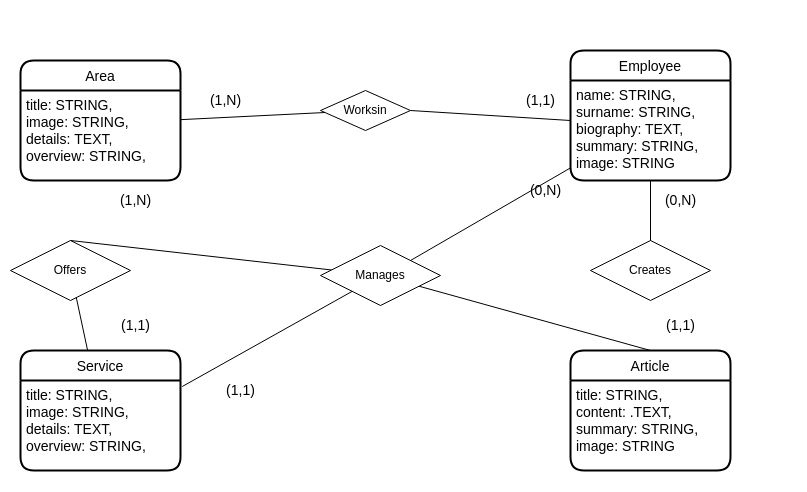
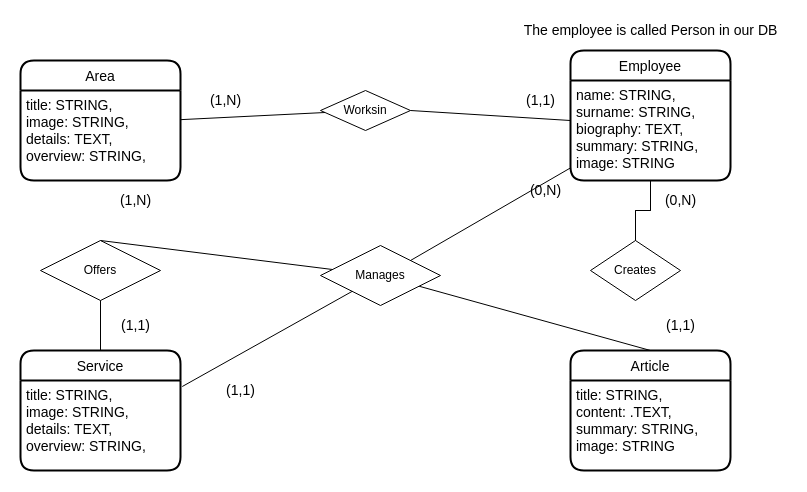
node "The employee is called Person in our DB": added
node "Offers": moved (71, 271) -> (101, 271)
node "Creates": size 120x60 -> 90x60
